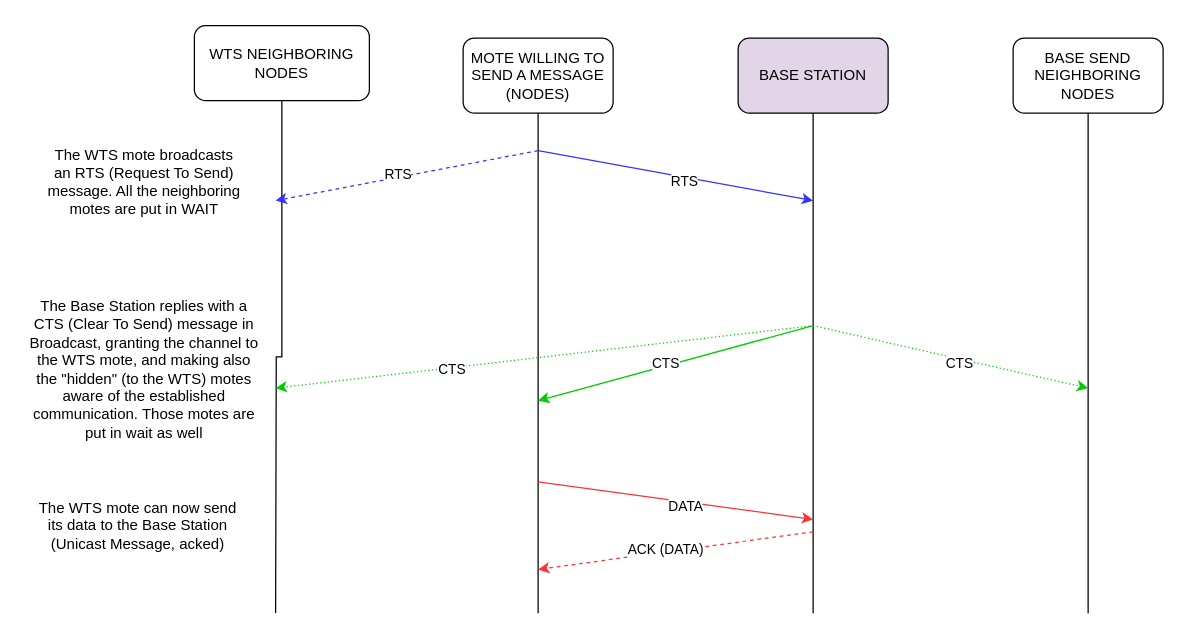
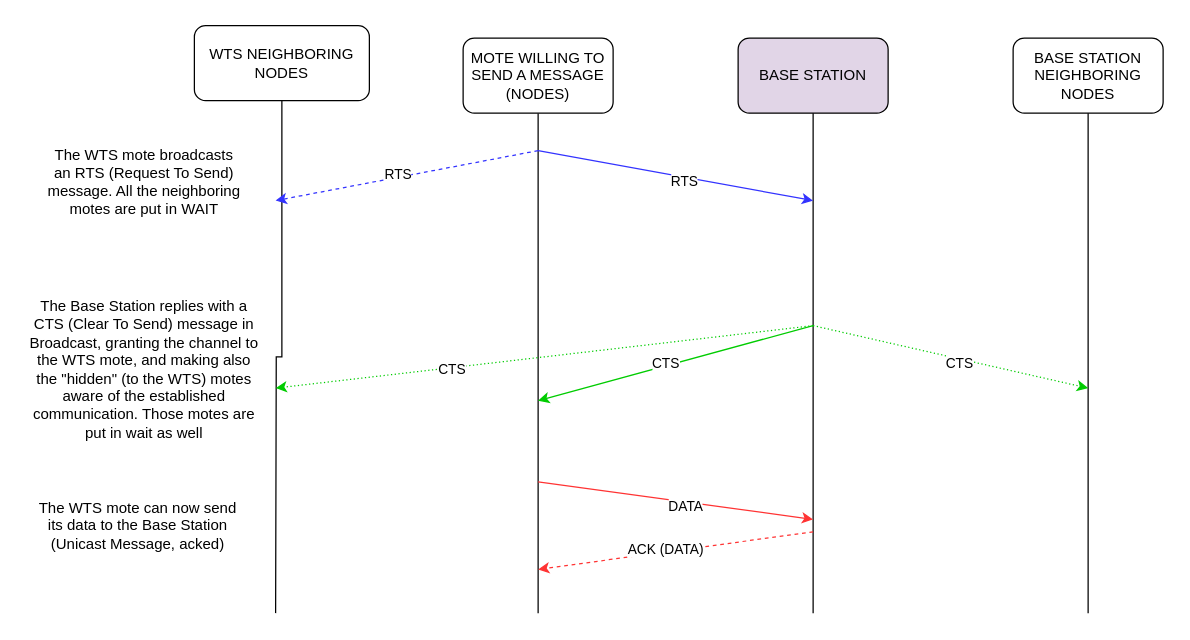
node "BASE SEND NEIGHBORING NODES": label "BASE SEND NEIGHBORING NODES" -> "BASE STATION NEIGHBORING NODES"
